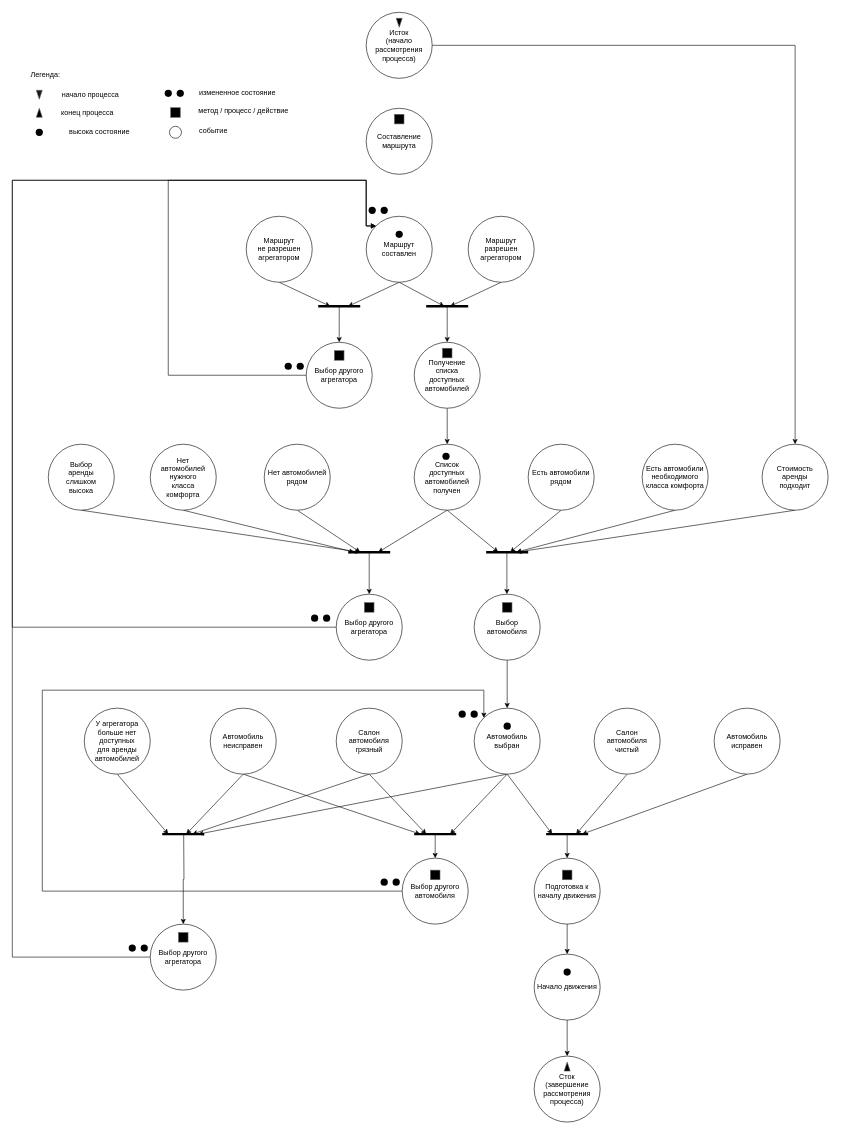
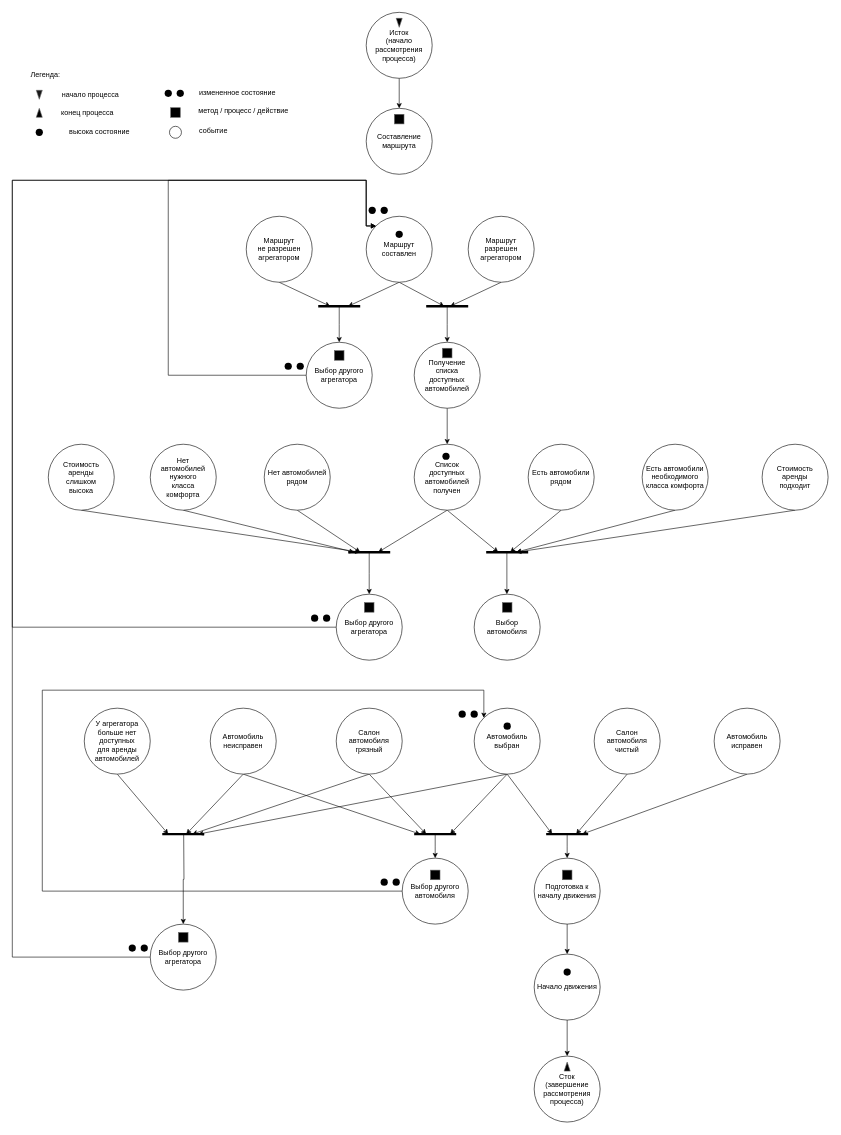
edge "Исток (начало рассмотрения процесса)" -> "Стоимость аренды подходит": now "Исток (начало рассмотрения процесса)" -> "Составление маршрута"
node "Выбор аренды слишком высока": label "Выбор аренды слишком высока" -> "Стоимость аренды слишком высока"
edge "Выбор автомобиля" -> "Автомобиль выбран": removed
